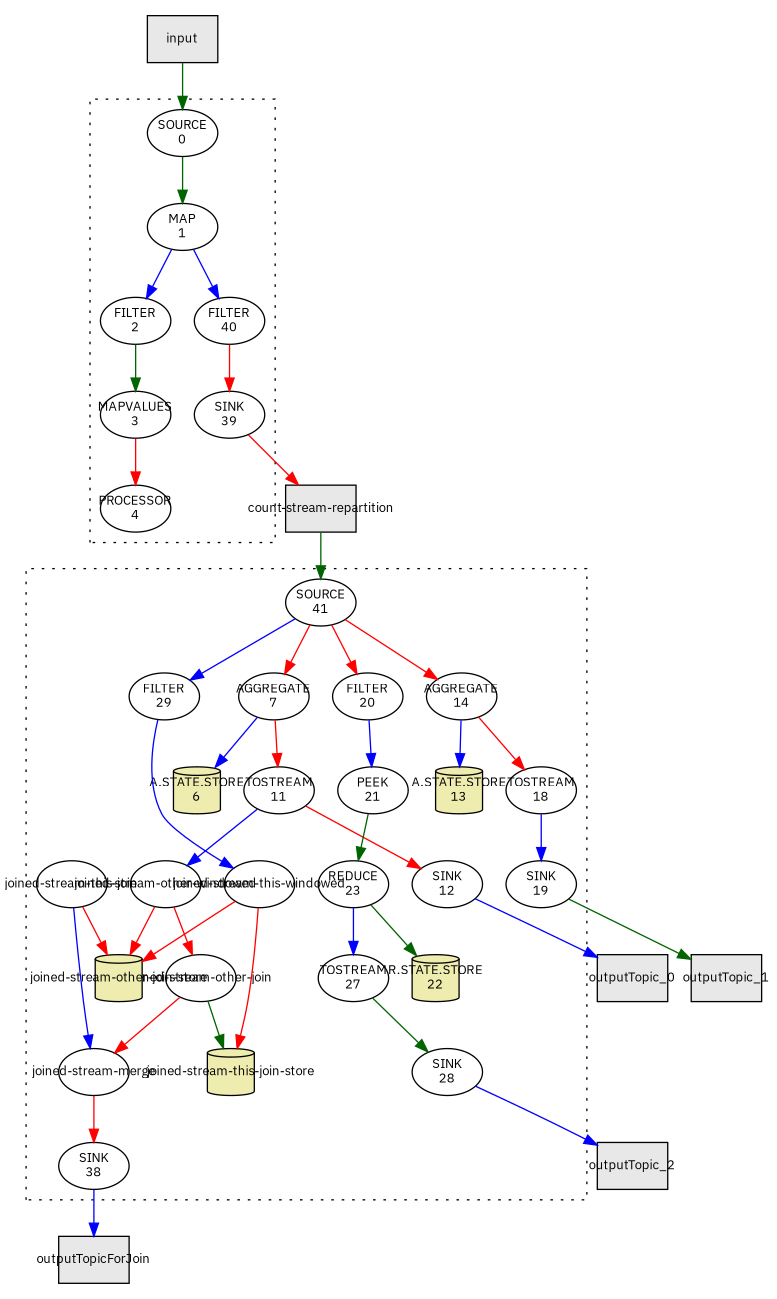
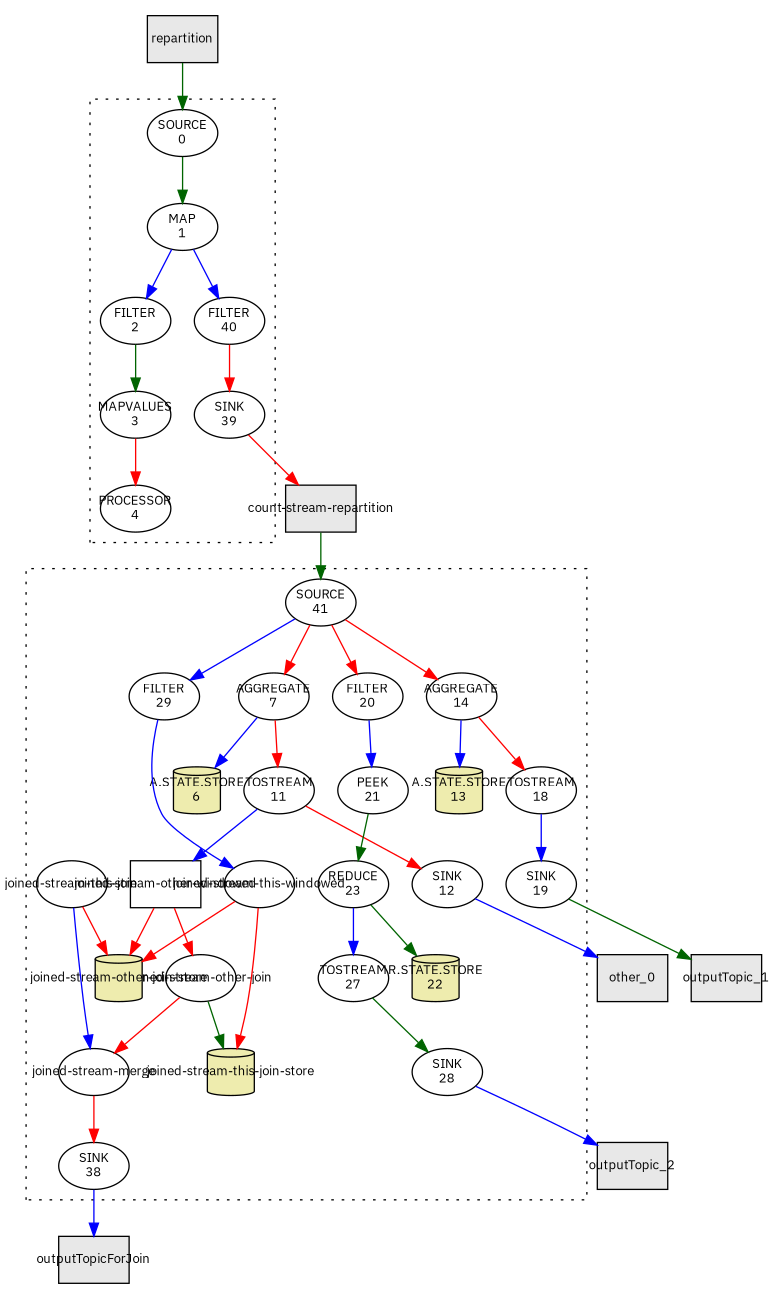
node "input": label "input" -> "repartition"
node "joined-stream-other-windowed": shape ellipse -> box
node "outputTopic_0": label "outputTopic_0" -> "other_0"
